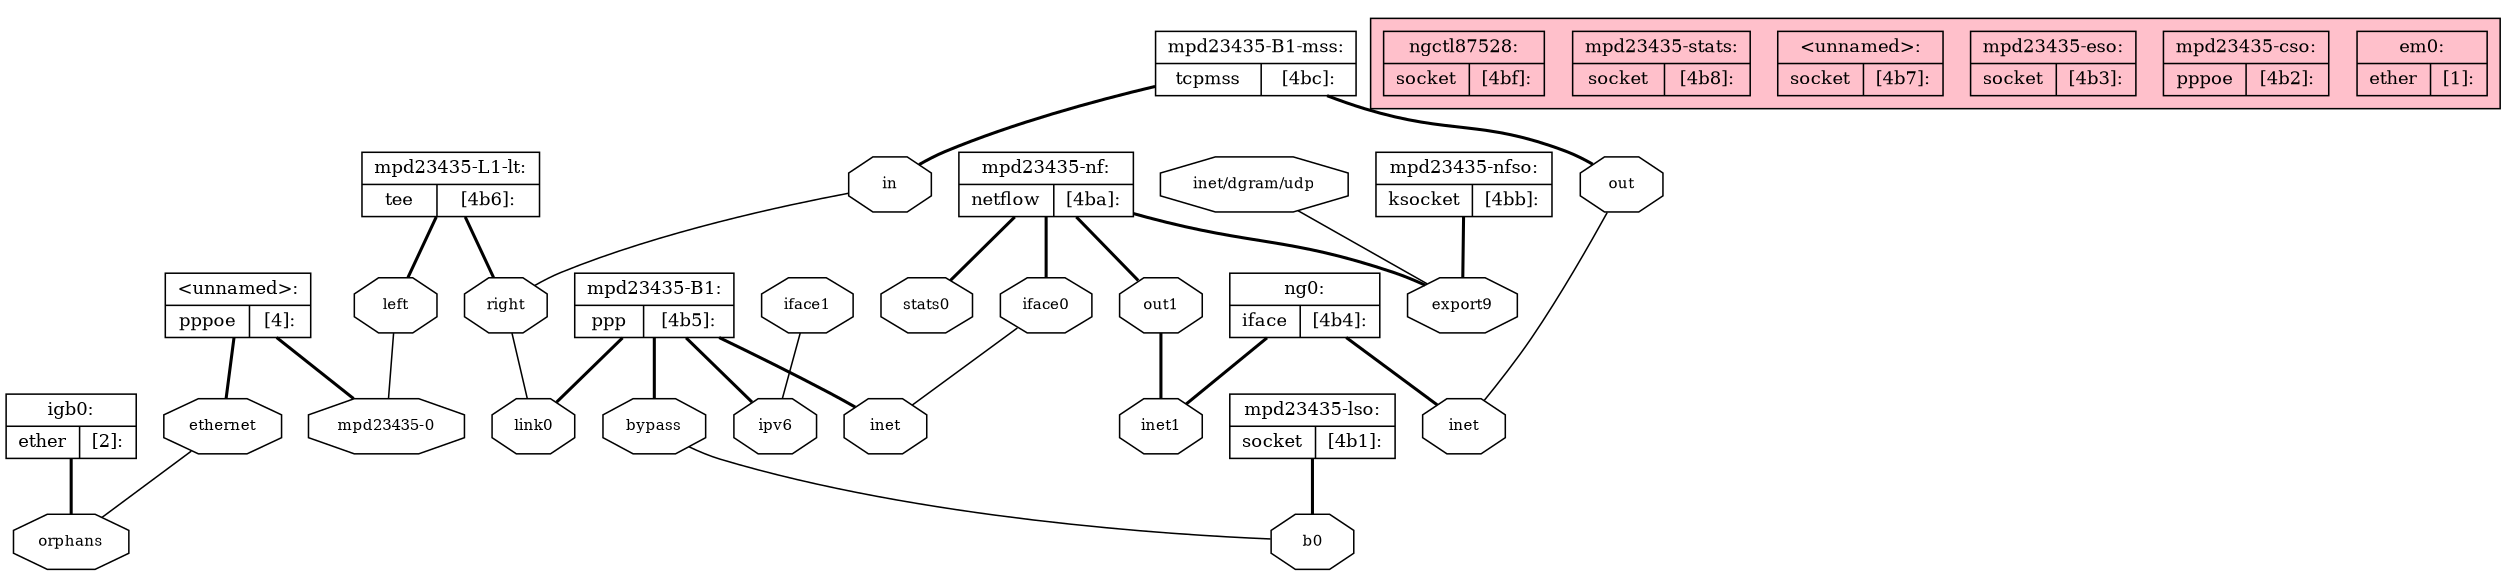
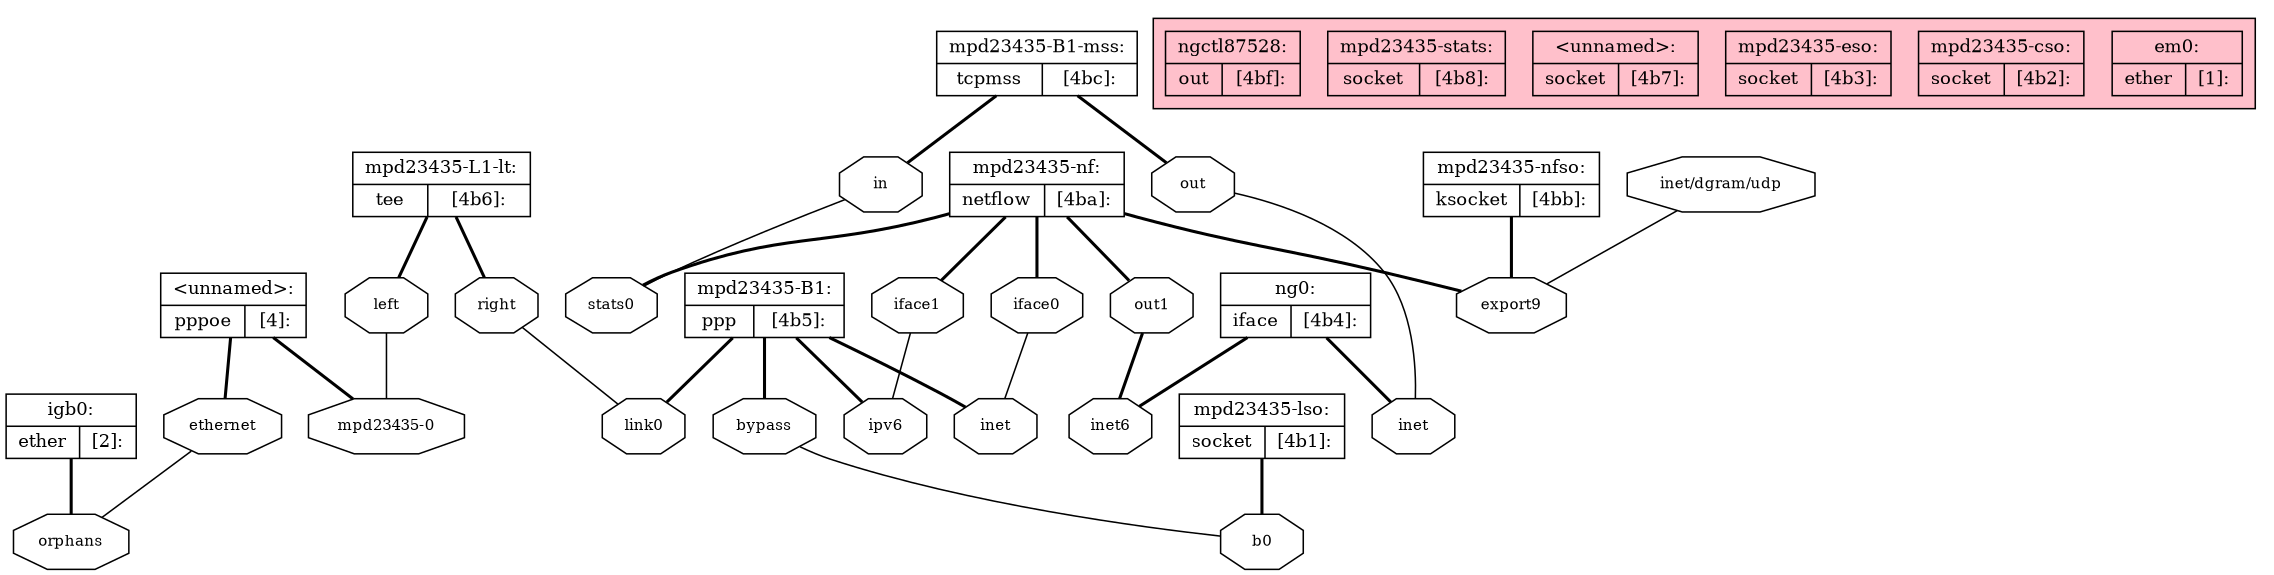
node "ngctl87528:": text "socket" -> "out"
node "mpd23435-cso:": text "pppoe" -> "socket"
edge "in" -- "right": now "in" -- "stats0"
edge "mpd23435-nf:" -- "iface1": added
node "inet1": label "inet1" -> "inet6"
